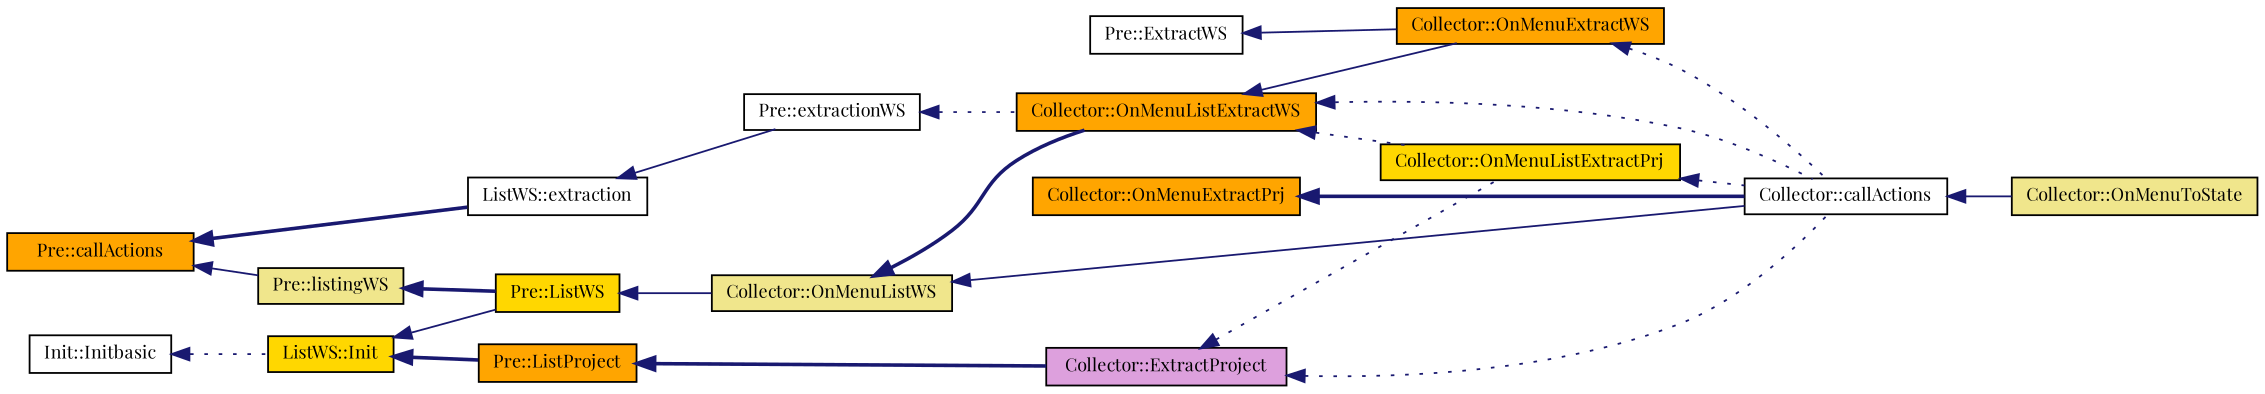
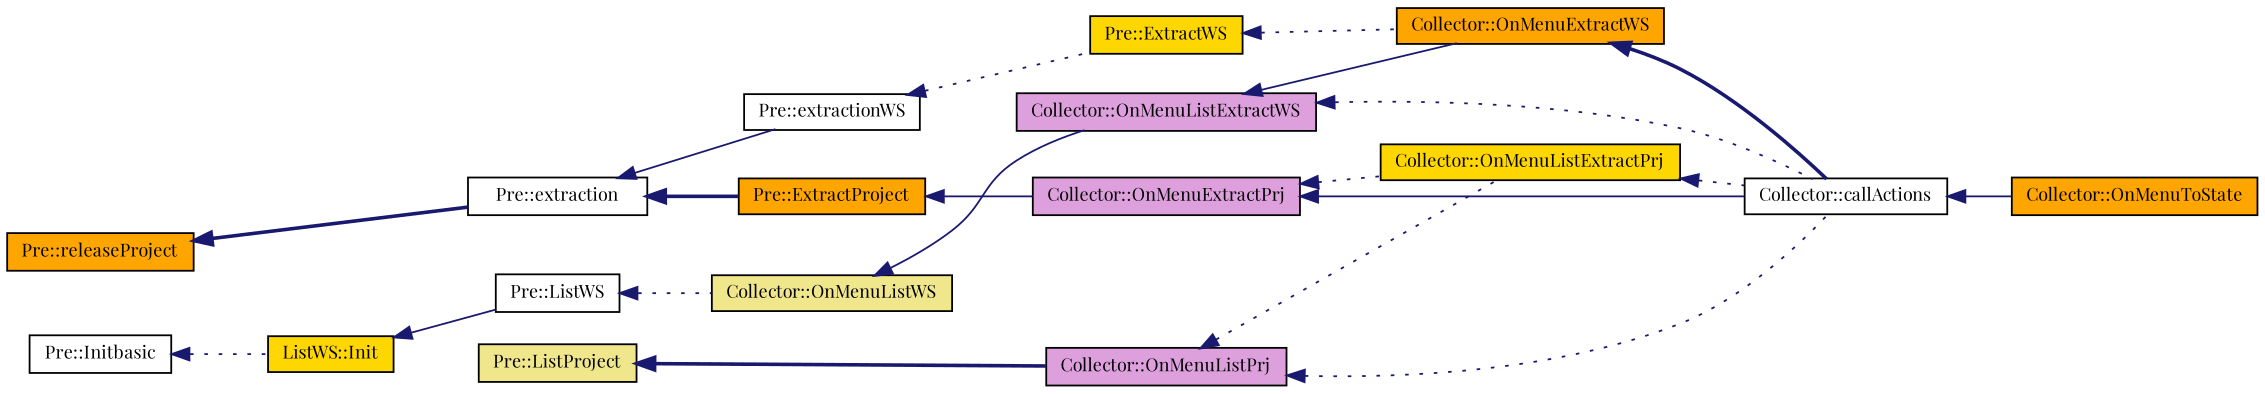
edge "Collector::OnMenuExtractWS" -> "Pre::ExtractWS": style solid -> dotted
node "Pre::ExtractWS": fillcolor white -> gold
edge "Collector::callActions" -> "Collector::OnMenuExtractWS": style dotted -> bold
edge "Collector::OnMenuListExtractWS" -> "Pre::extractionWS": now "Pre::ExtractWS" -> "Pre::extractionWS"
node "Collector::OnMenuListExtractWS": fillcolor orange -> plum
edge "Collector::OnMenuListExtractPrj" -> "Collector::OnMenuListExtractWS": now "Collector::OnMenuListExtractPrj" -> "Collector::OnMenuExtractPrj"
edge "Collector::OnMenuListExtractWS" -> "Collector::OnMenuListWS": style bold -> solid
node "ListWS::extraction": label "ListWS::extraction" -> "Pre::extraction"
node "Pre::ExtractProject": added
node "Collector::OnMenuExtractPrj": fillcolor orange -> plum
edge "Collector::callActions" -> "Collector::OnMenuExtractPrj": style bold -> solid
node "Collector::OnMenuToState": fillcolor khaki -> orange
edge "Collector::callActions" -> "Collector::OnMenuListWS": removed
node "Pre::callActions": label "Pre::callActions" -> "Pre::releaseProject"
node "Pre::listingWS": removed
node "Pre::ListWS": fillcolor gold -> white
edge "Collector::OnMenuListWS" -> "Pre::ListWS": style solid -> dotted
node "Init::Initbasic": label "Init::Initbasic" -> "Pre::Initbasic"
edge "Pre::ListProject" -> "ListWS::Init": removed
node "Pre::ListProject": fillcolor orange -> khaki
node "Collector::ExtractProject": label "Collector::ExtractProject" -> "Collector::OnMenuListPrj"
